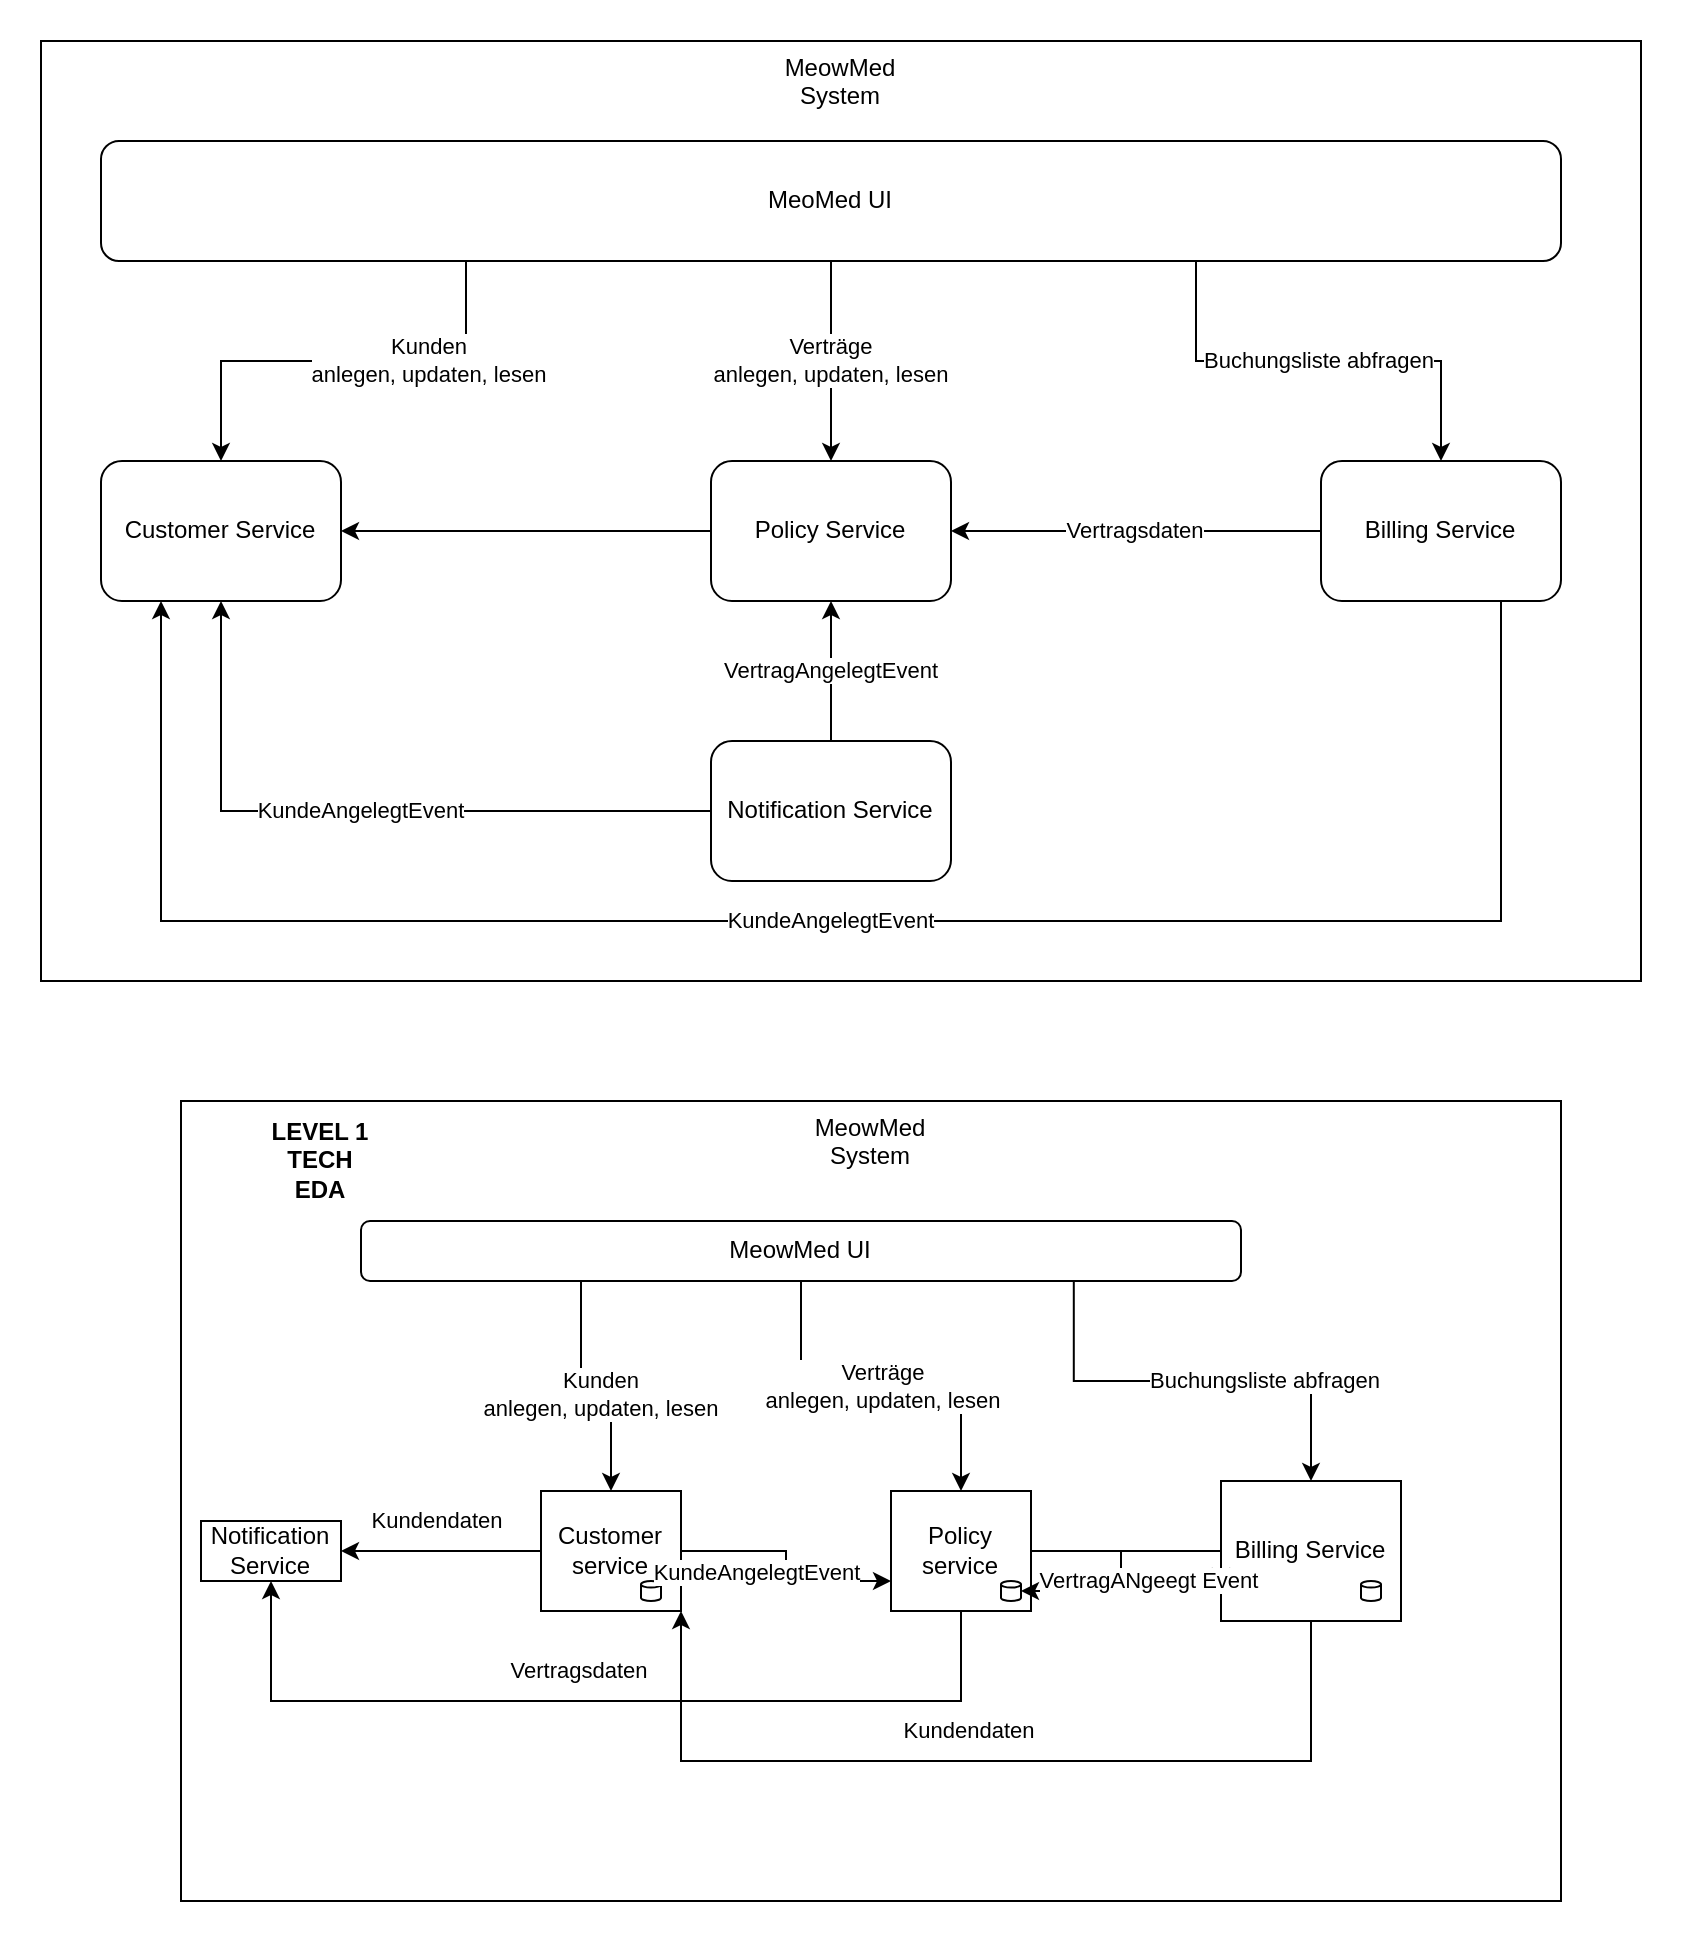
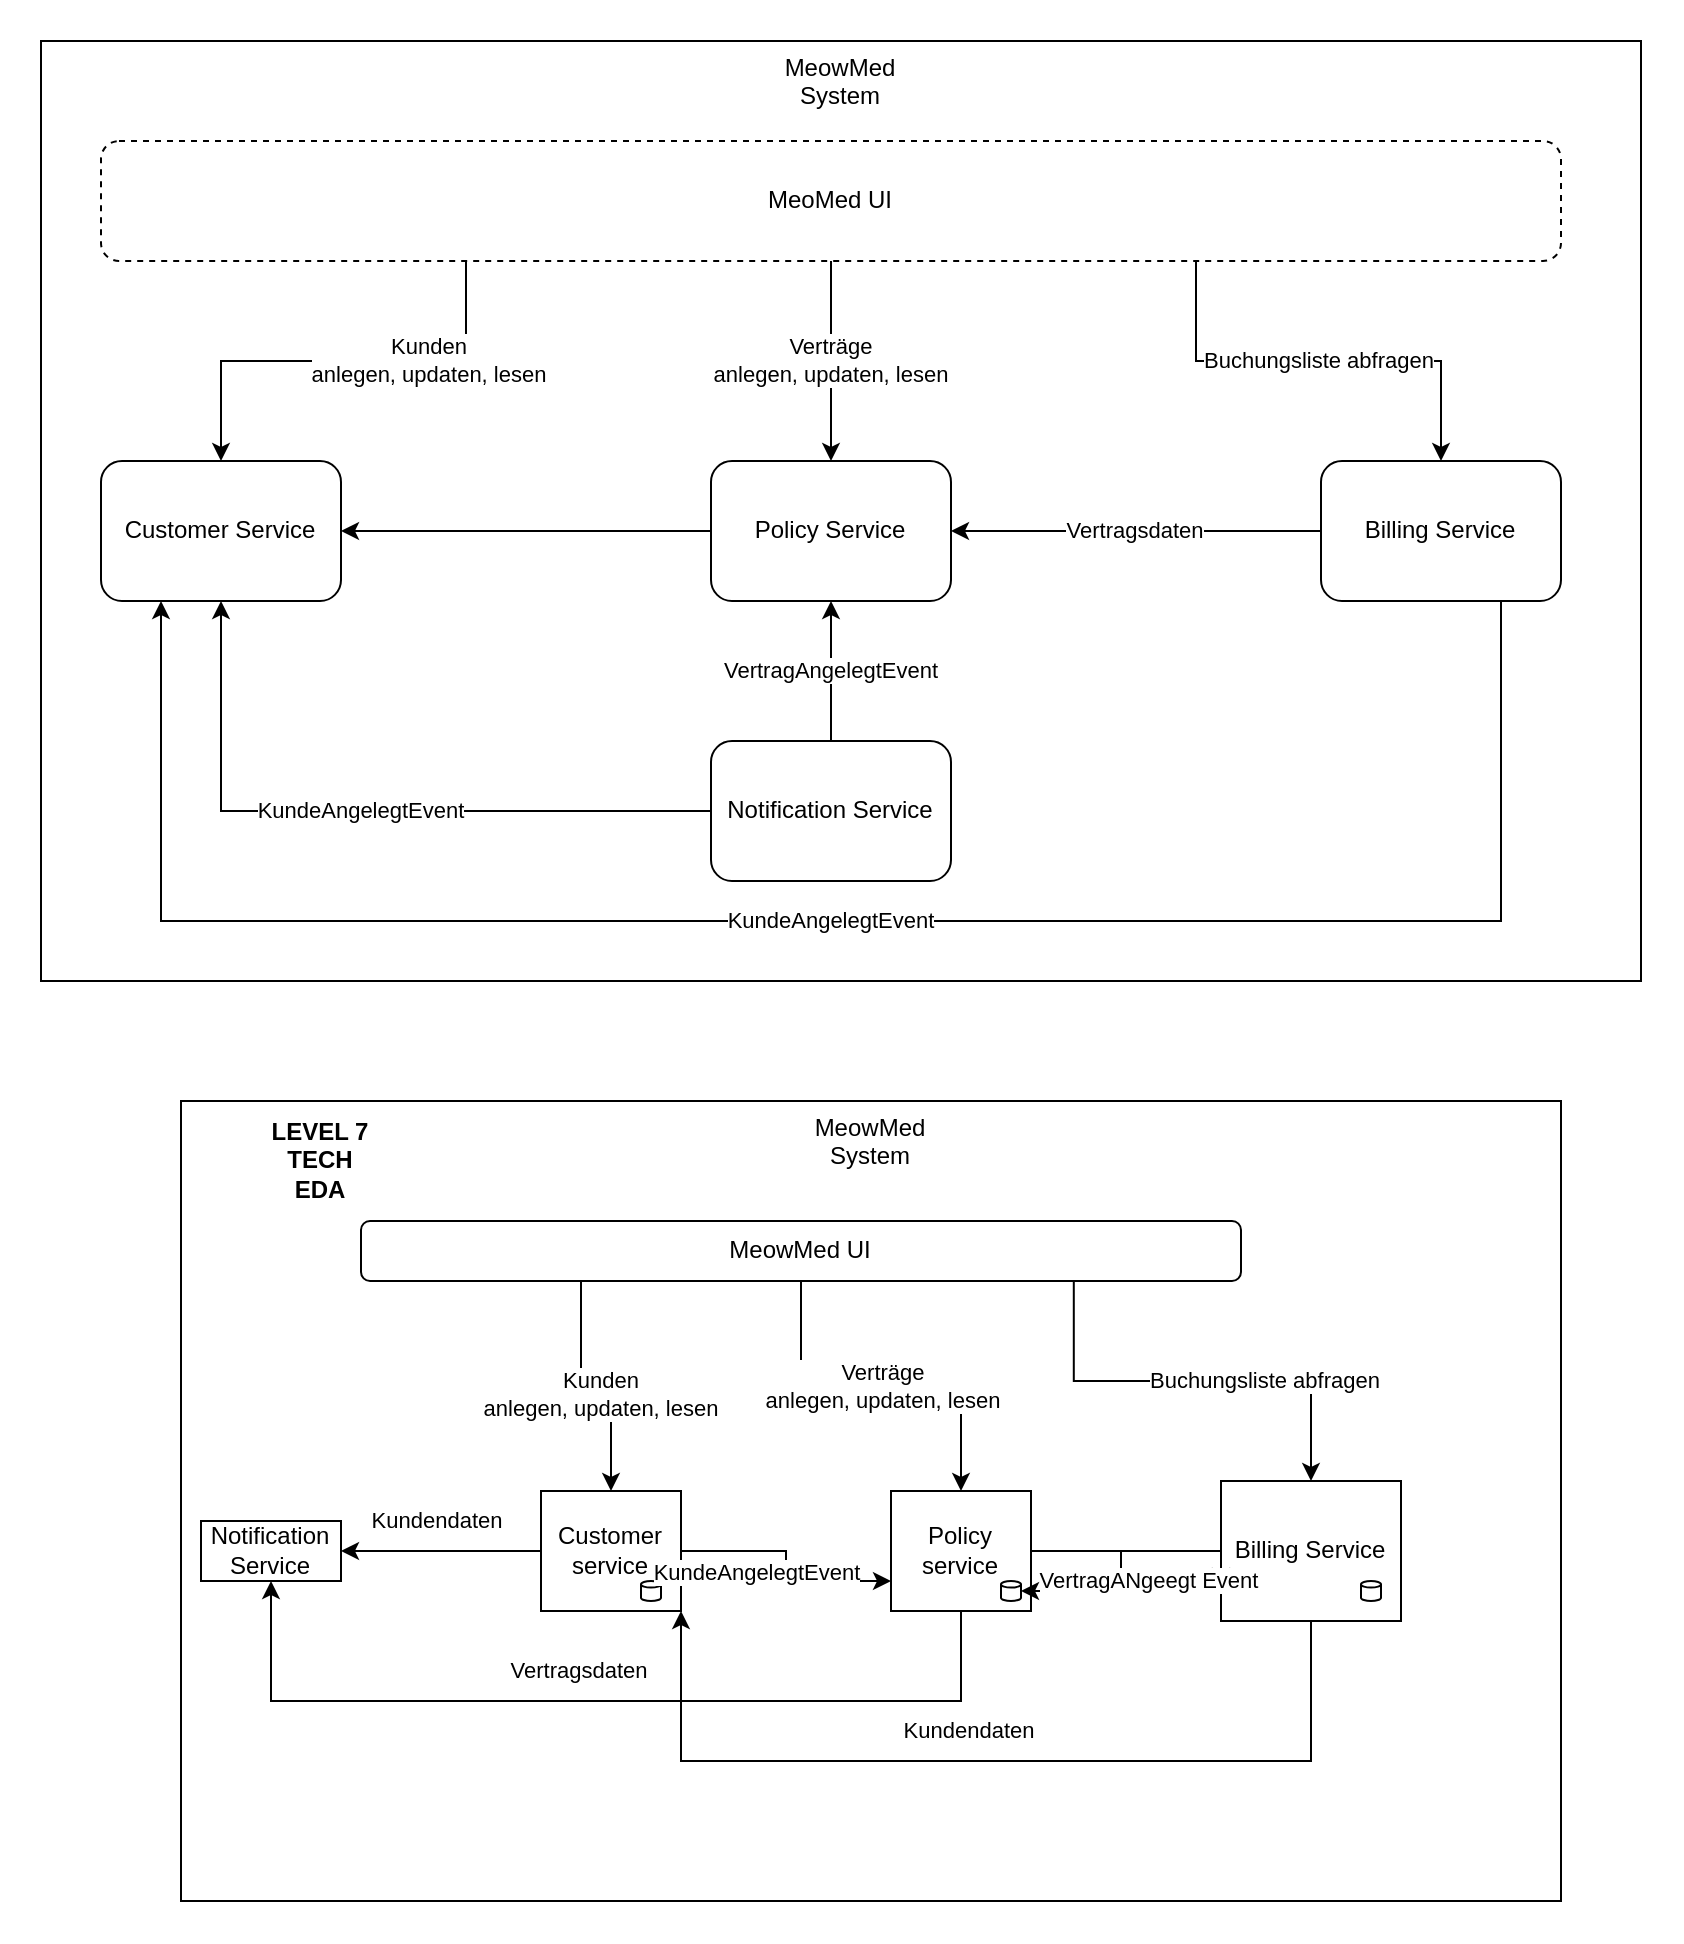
node "MeoMed UI": style solid -> dashed
node "LEVEL 1 TECH EDA": label "LEVEL 1 TECH EDA" -> "LEVEL 7 TECH EDA"
